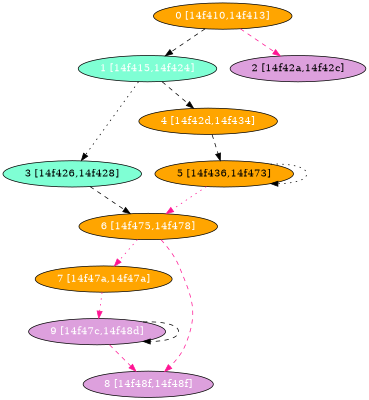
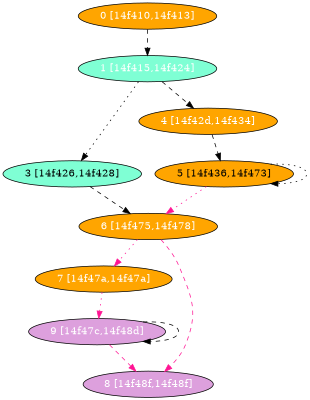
node "2 [14f42a,14f42c]": removed
